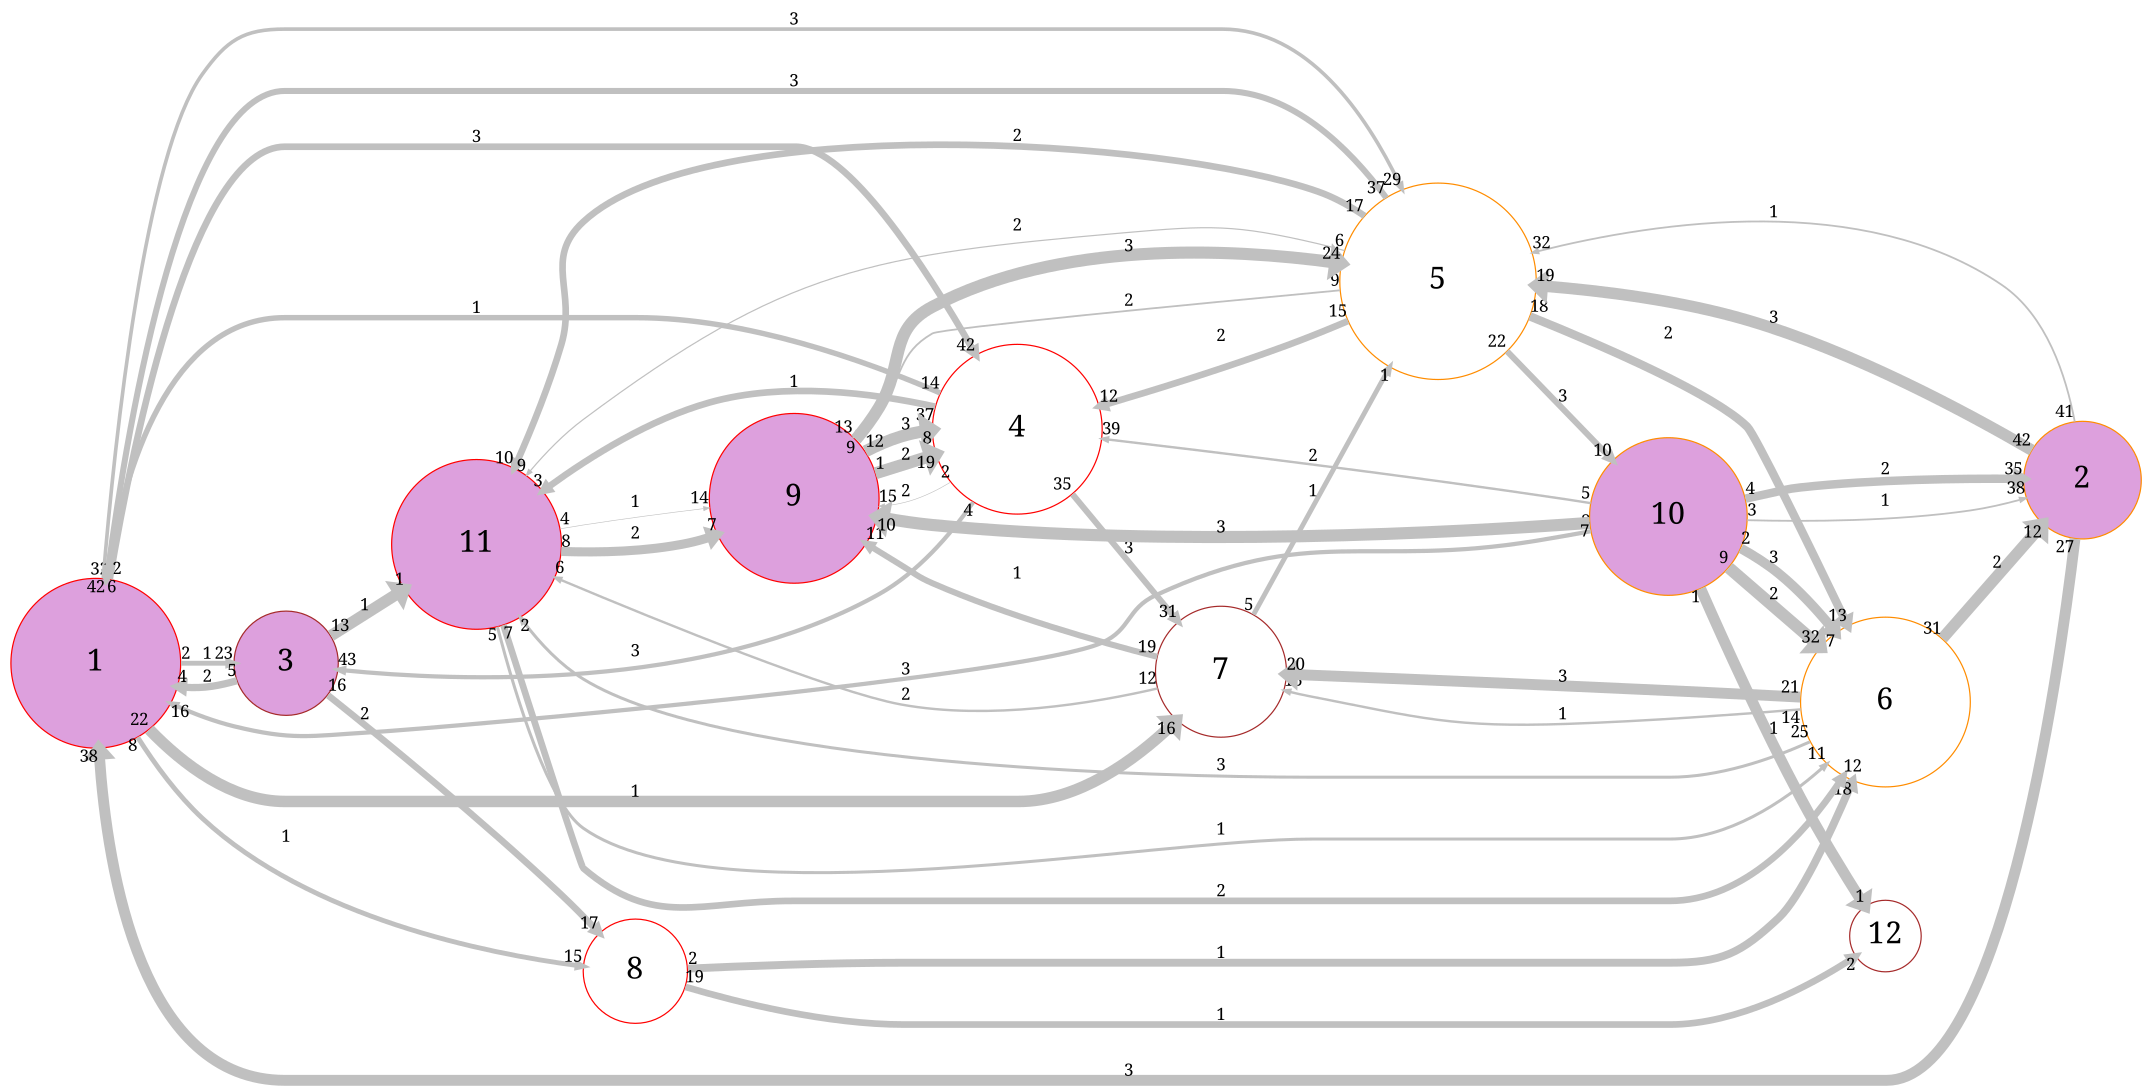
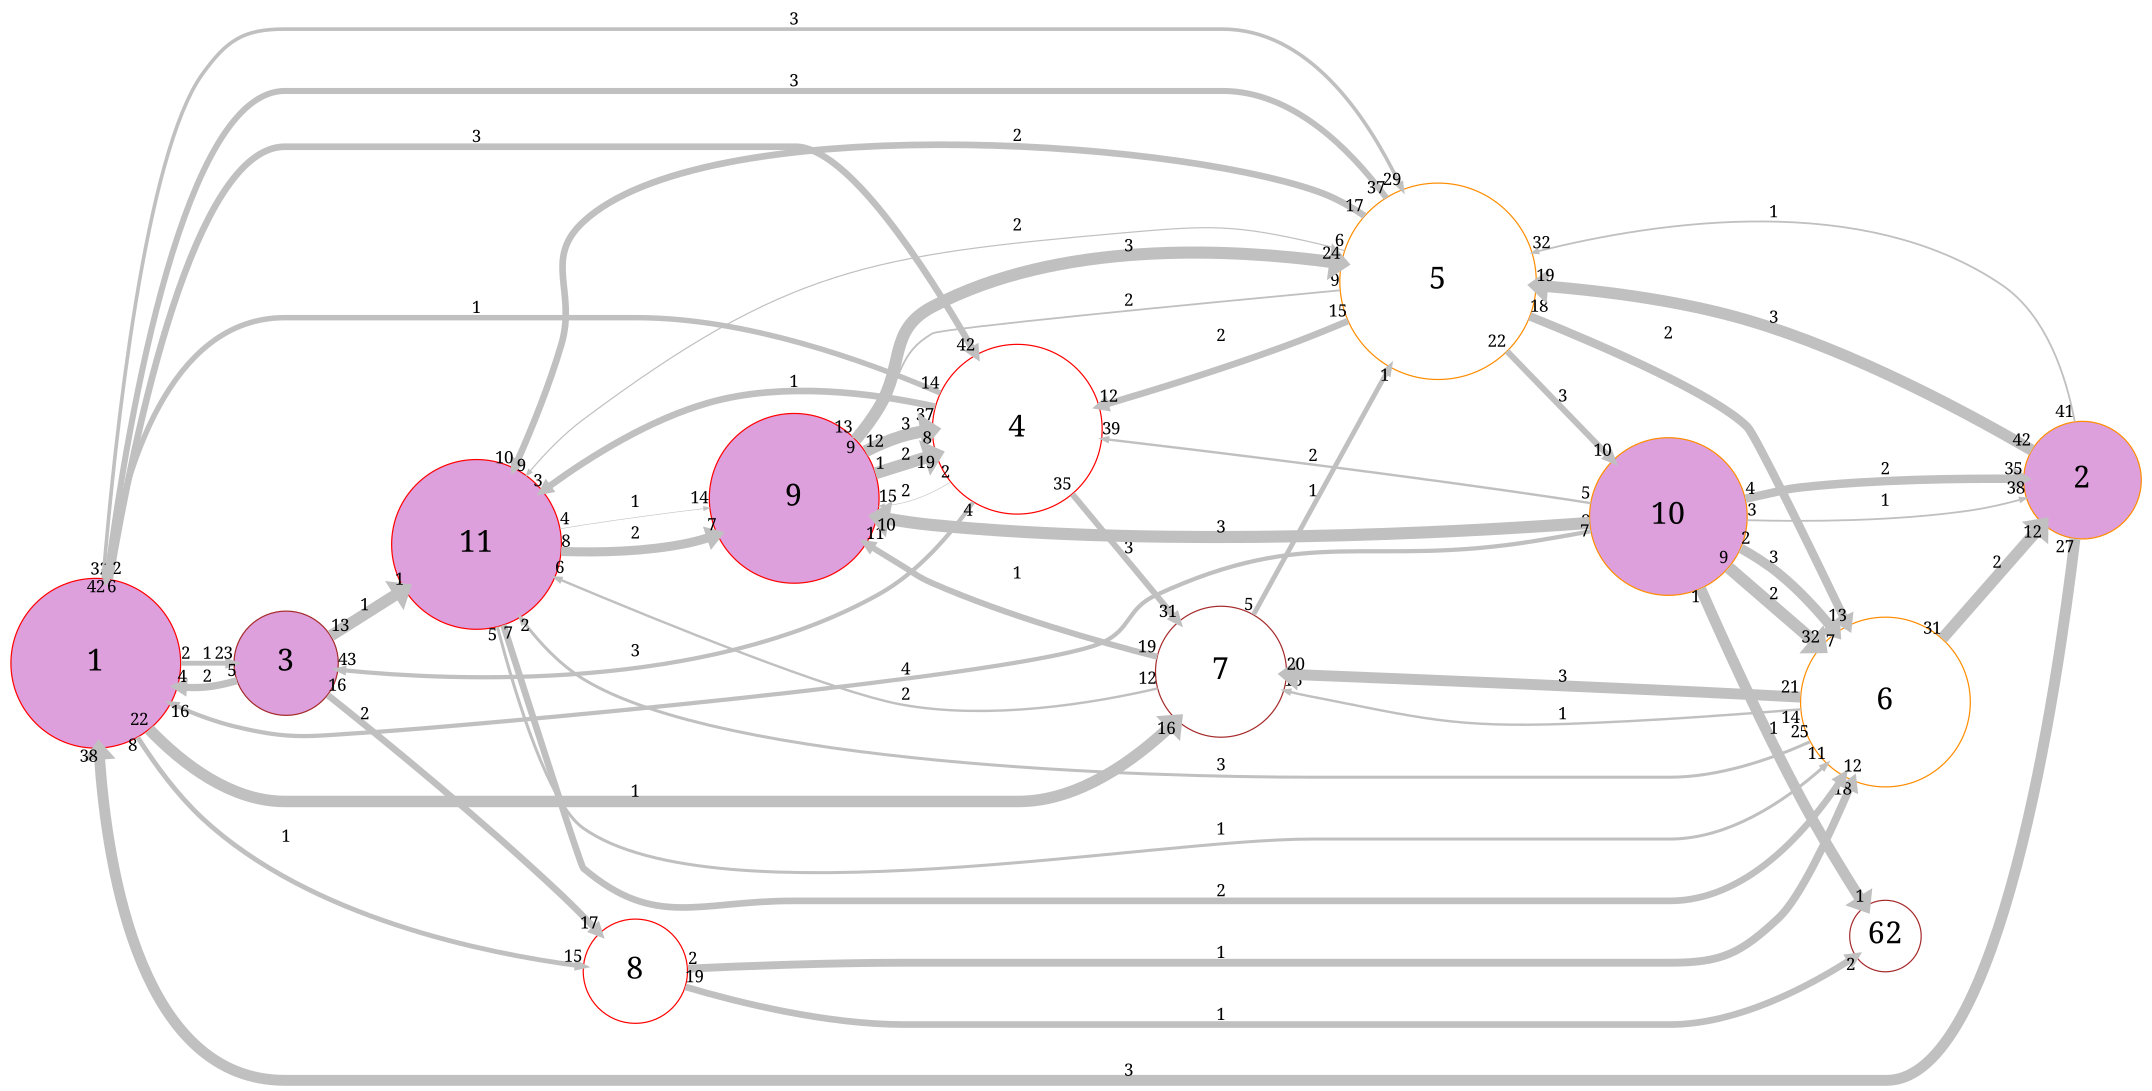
edge "10" -> "1": label "3" -> "4"
node "12": label "12" -> "62"
